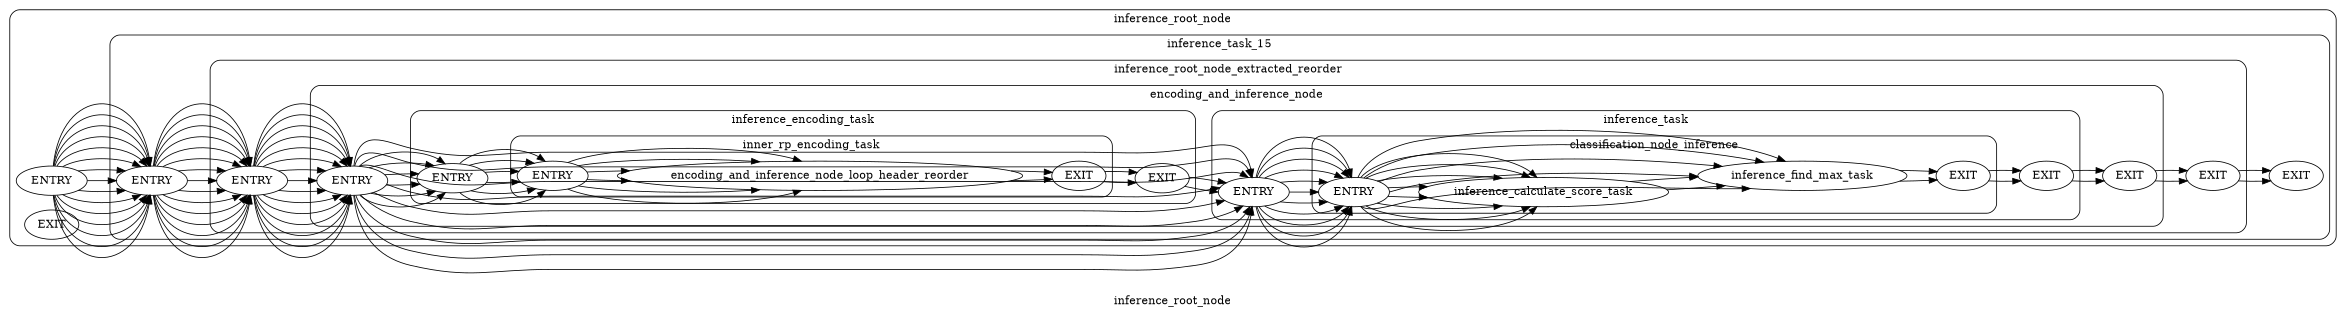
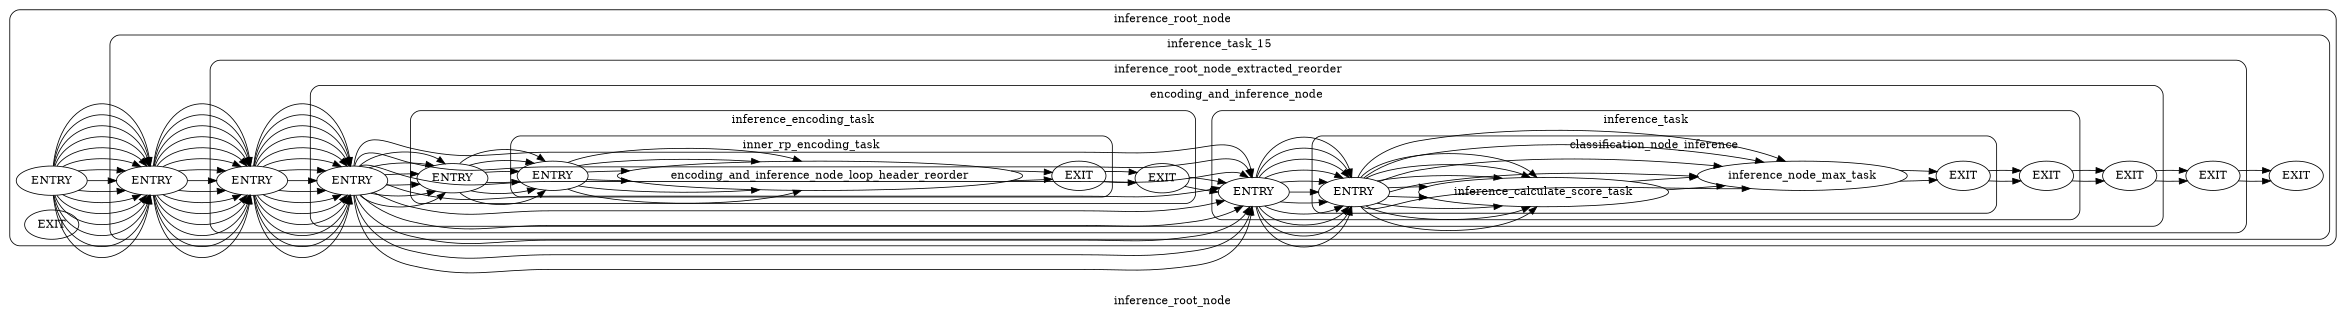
node "inference_find_max_task": label "inference_find_max_task" -> "inference_node_max_task"
